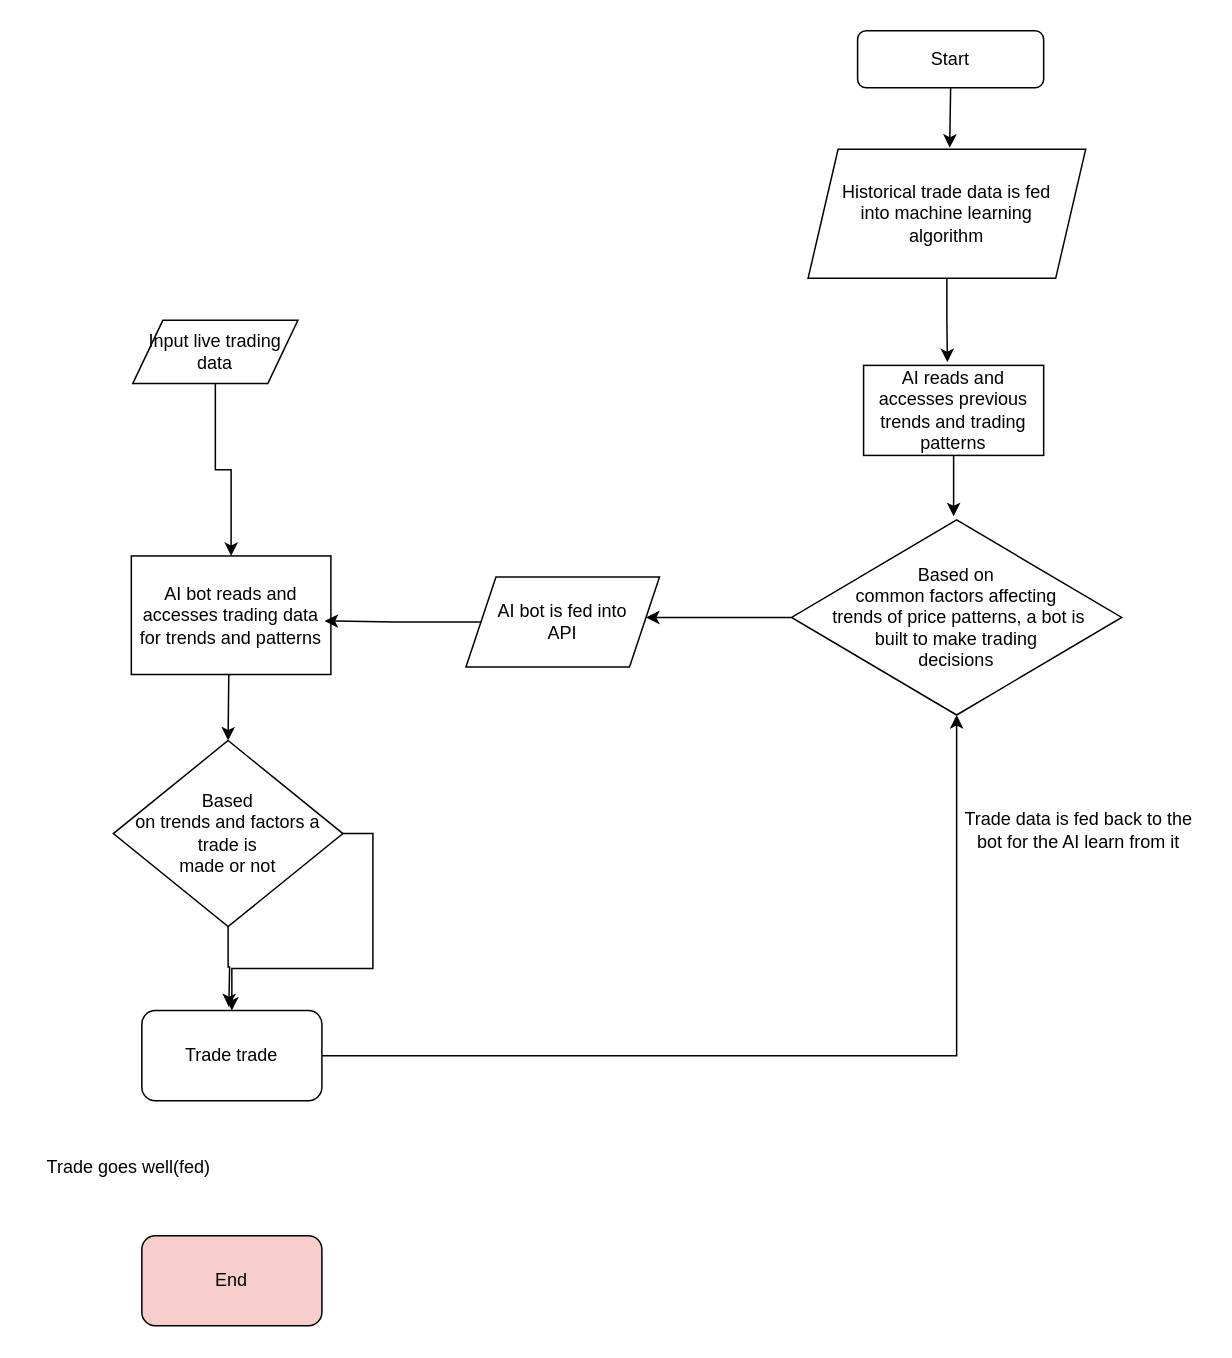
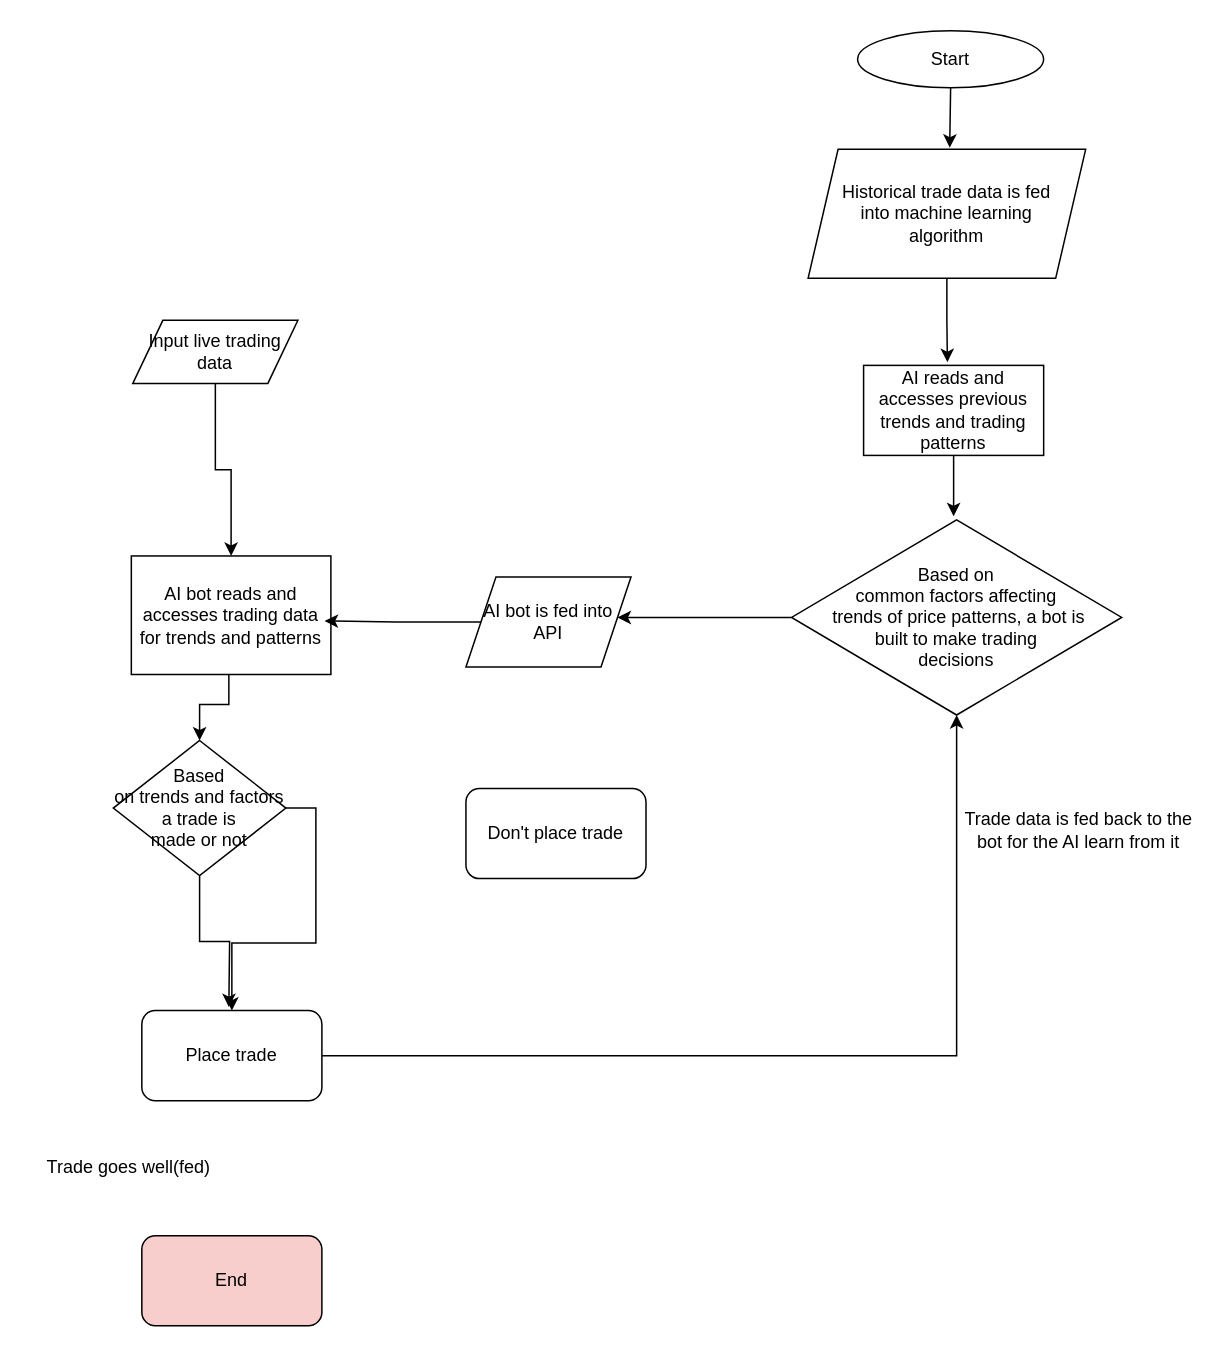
node "Start": shape rounded rectangle -> ellipse
node "AI bot is fed into API": size 194x90 -> 165x90
node "Based on trends and factors a trade is made or not": size 230x186 -> 173x135
node "Don't place trade": added
node "Trade trade": label "Trade trade" -> "Place trade"
